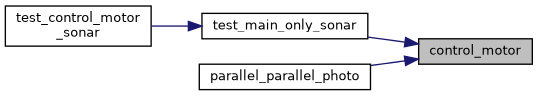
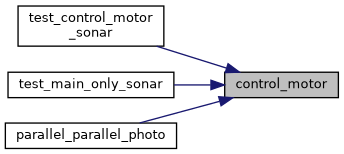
edge "test_control_motor _sonar" -> "test_main_only_sonar": now "test_control_motor _sonar" -> "control_motor"
